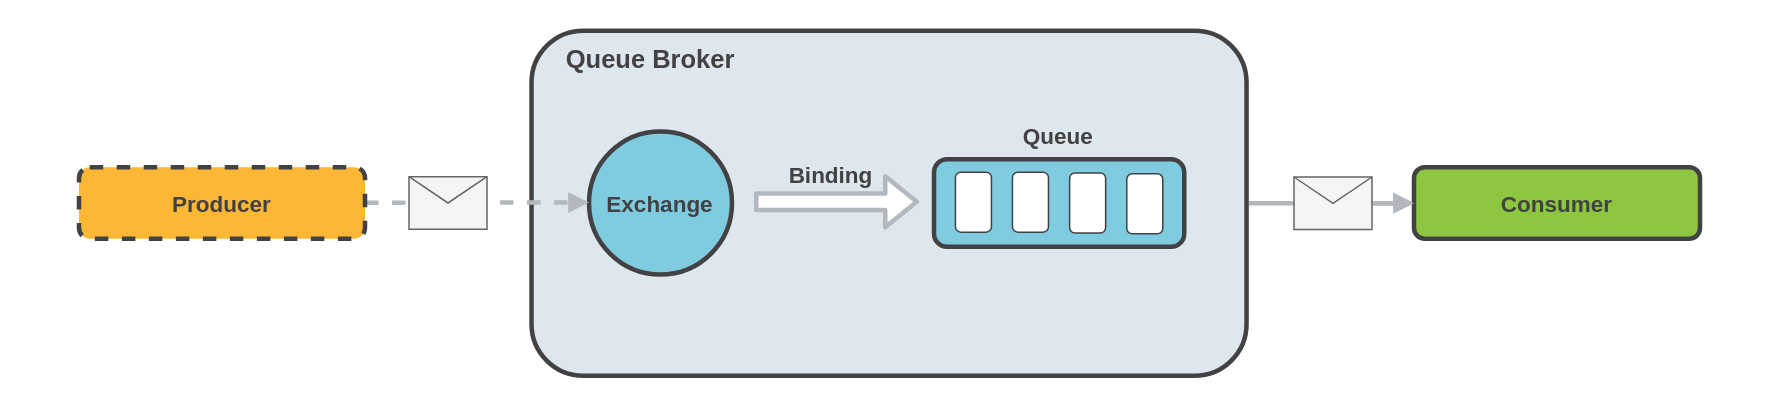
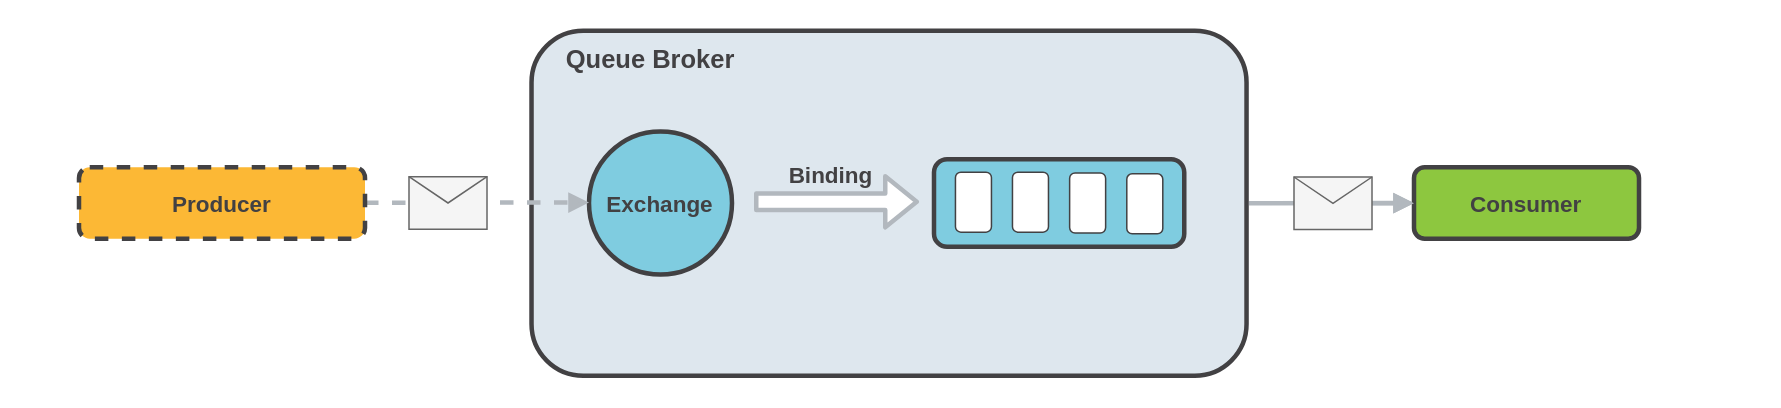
node "Queue": removed
node "Consumer": size 286x72 -> 225x72
